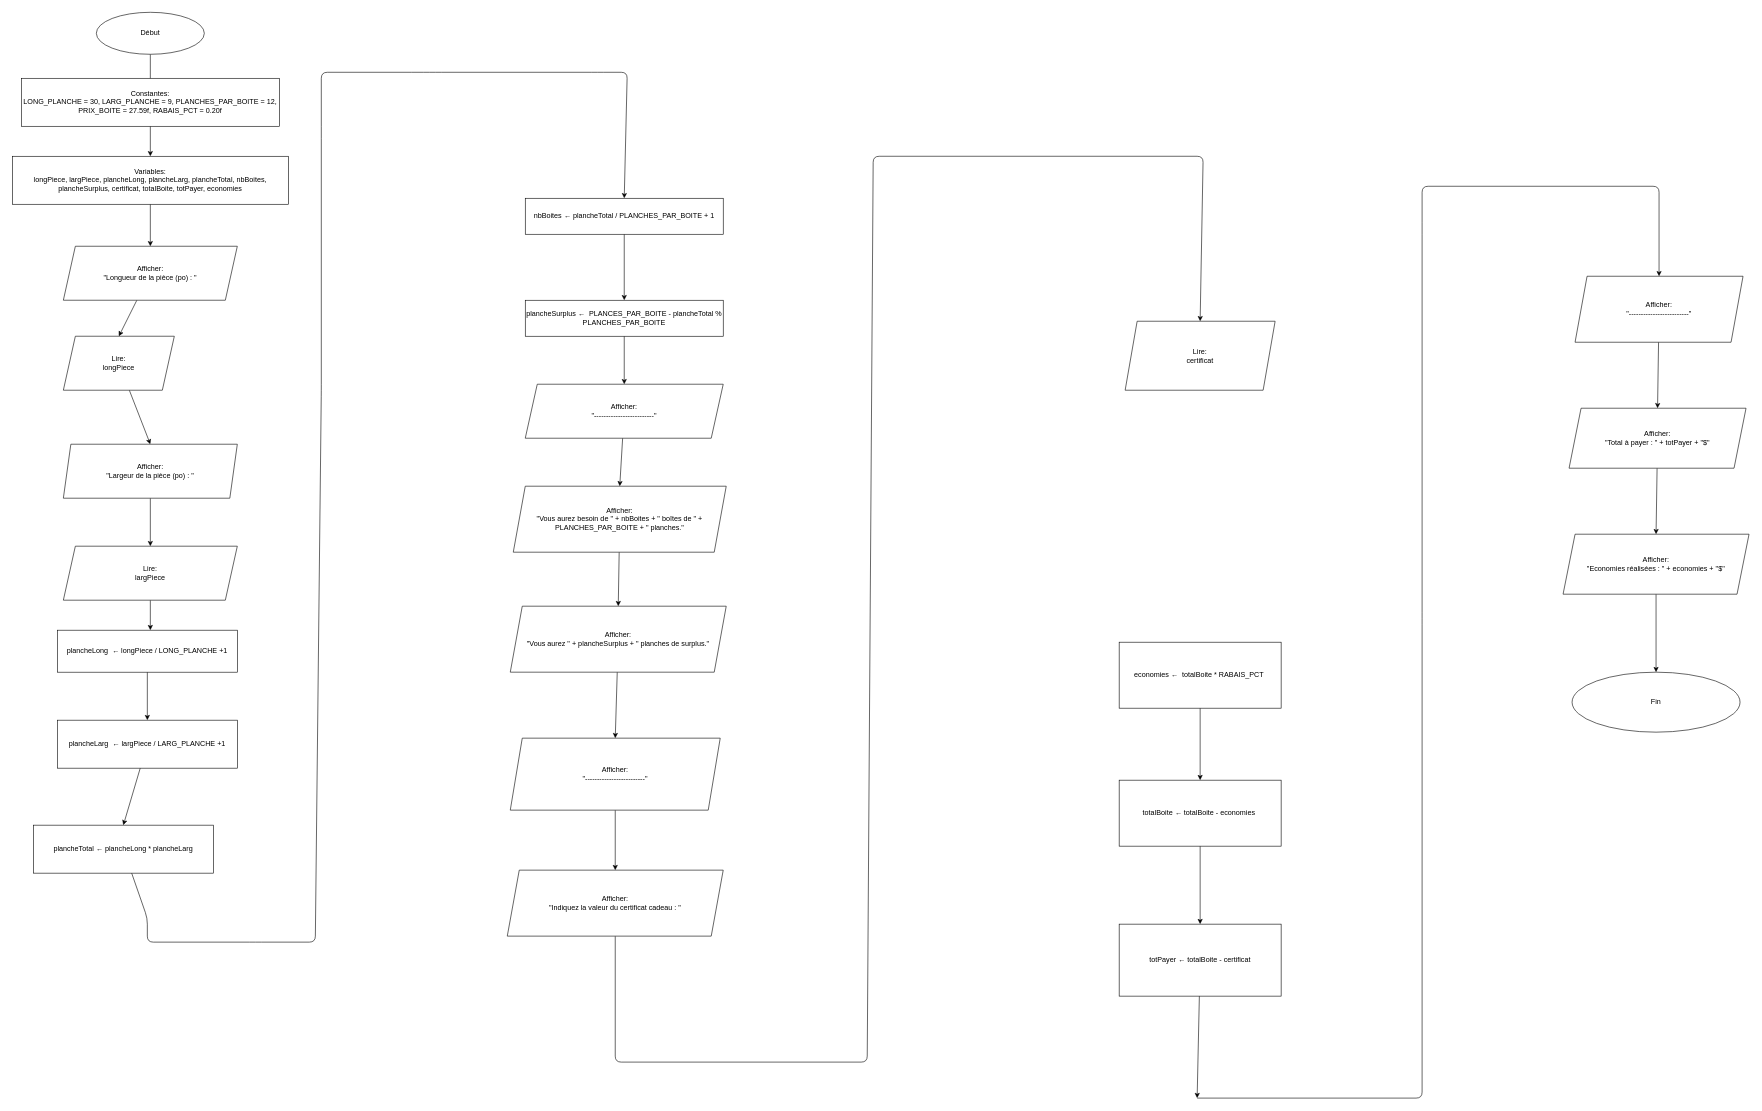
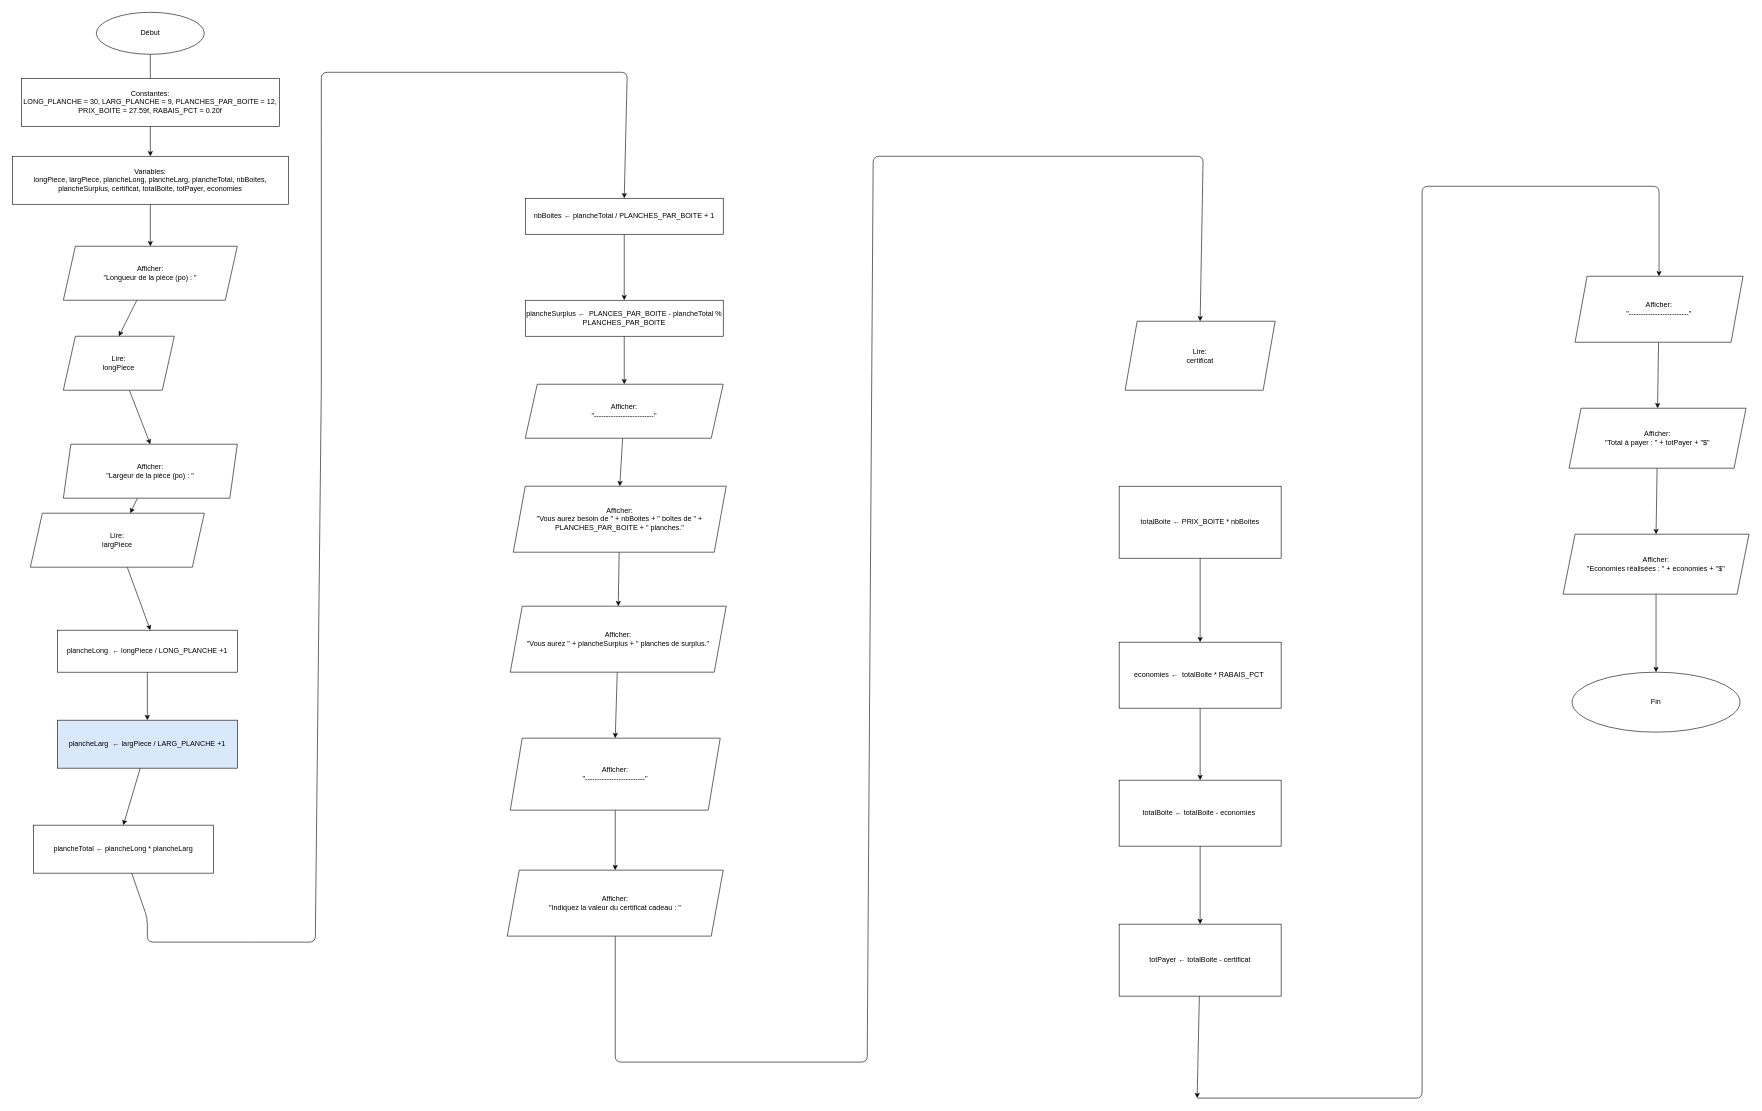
node "totalBoite ← PRIX_BOITE * nbBoites": added
node "Lire: largPiece": moved (150, 573) -> (117, 540)
edge "totalBoite ← PRIX_BOITE * nbBoites" -> "economies ← totalBoite * RABAIS_PCT": added
node "plancheLarg ← largPiece / LARG_PLANCHE +1": fillcolor #ffffff -> #dae8fc
